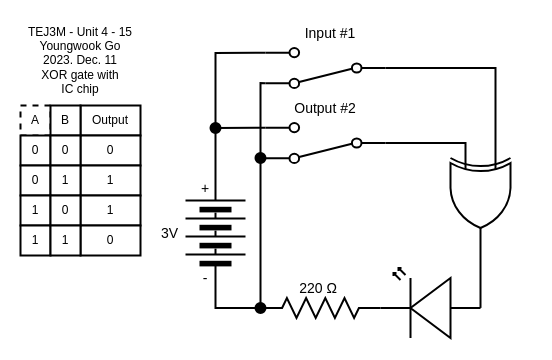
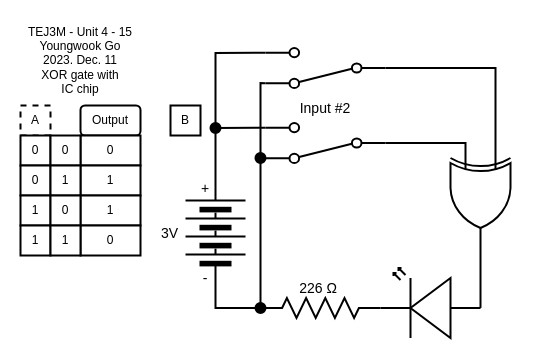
node "Input #1": removed
node "Output #2": label "Output #2" -> "Input #2"
node "B": moved (66, 121) -> (186, 121)
node "Output": shape rectangle -> rounded rectangle
node "220 Ω": label "220 Ω" -> "226 Ω"
